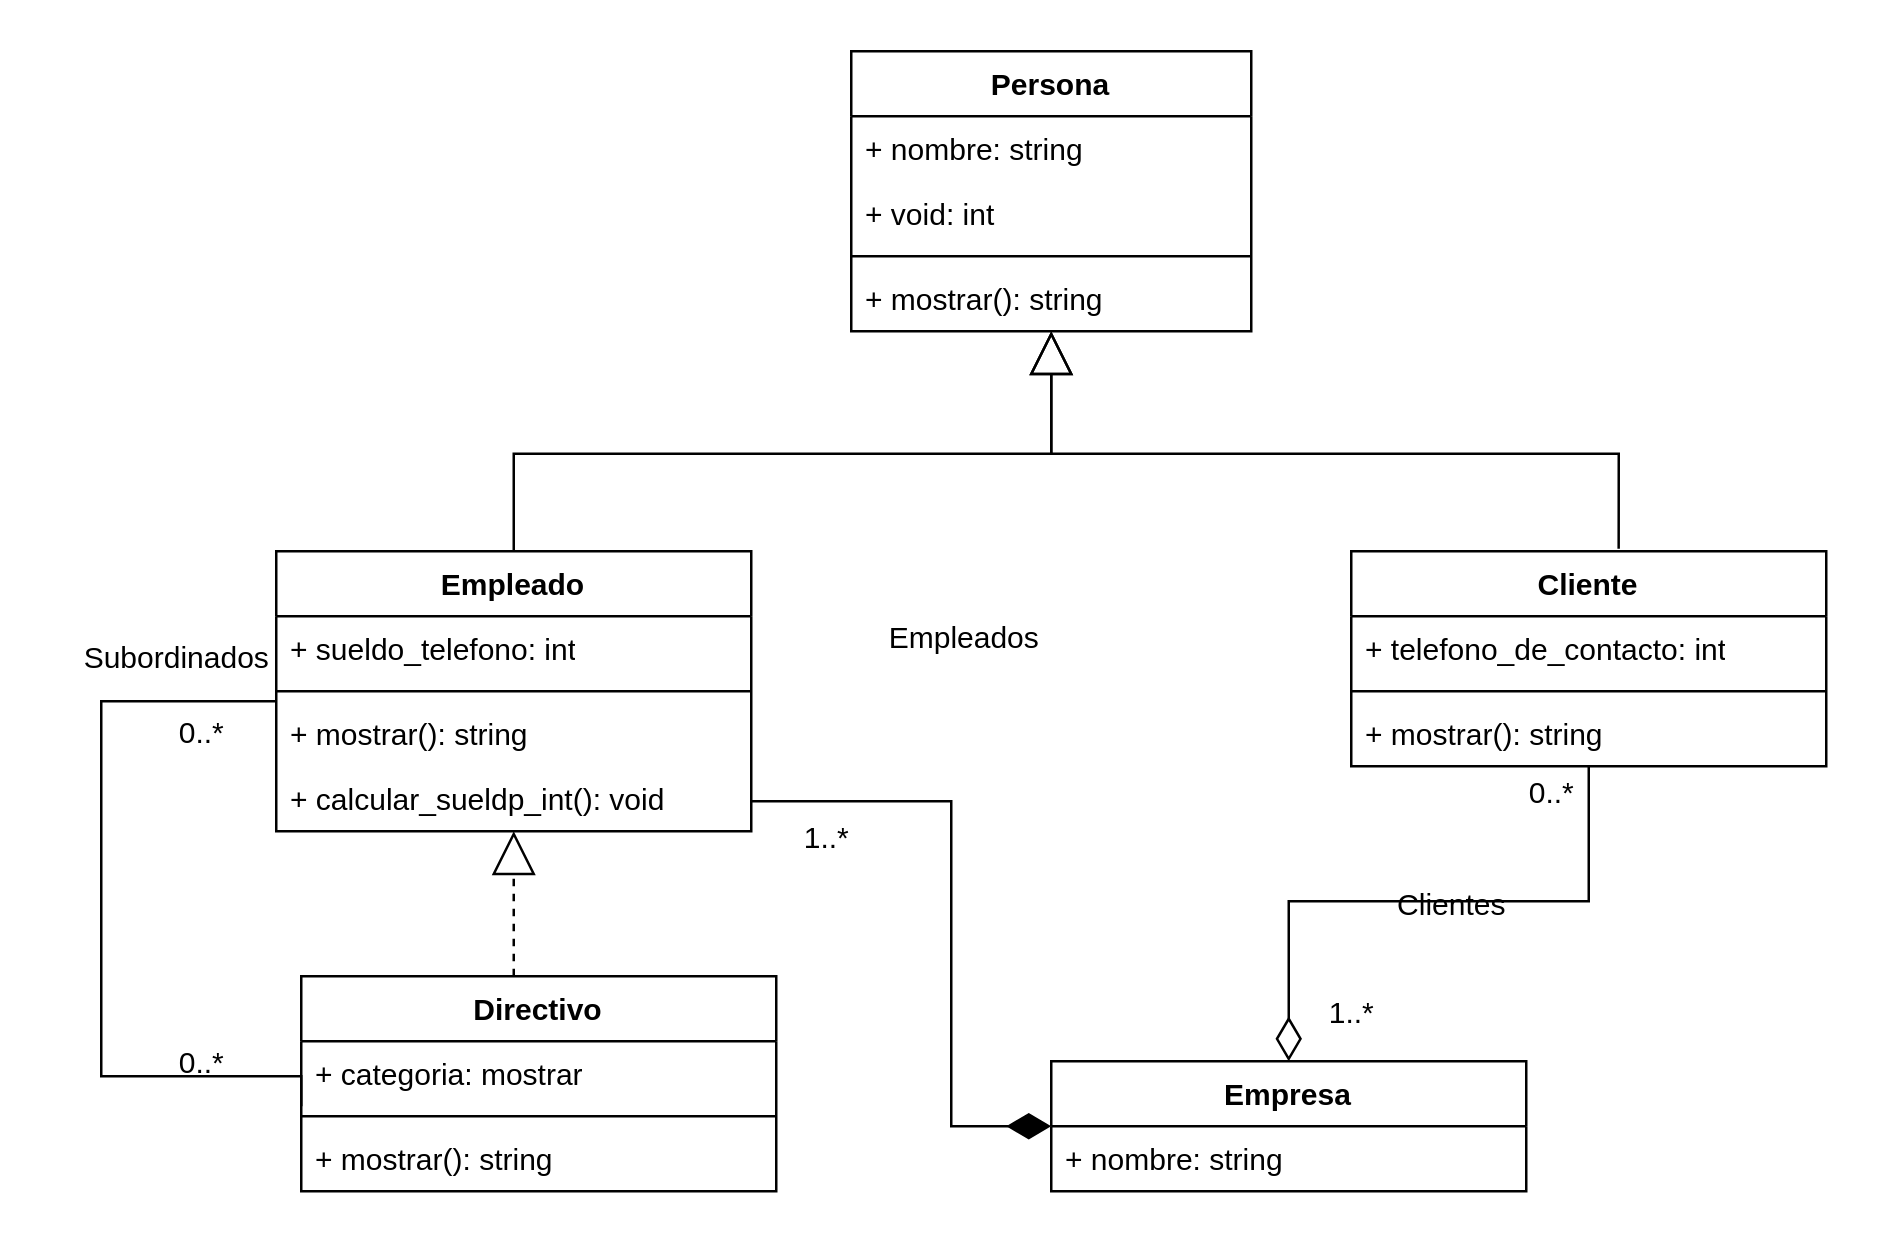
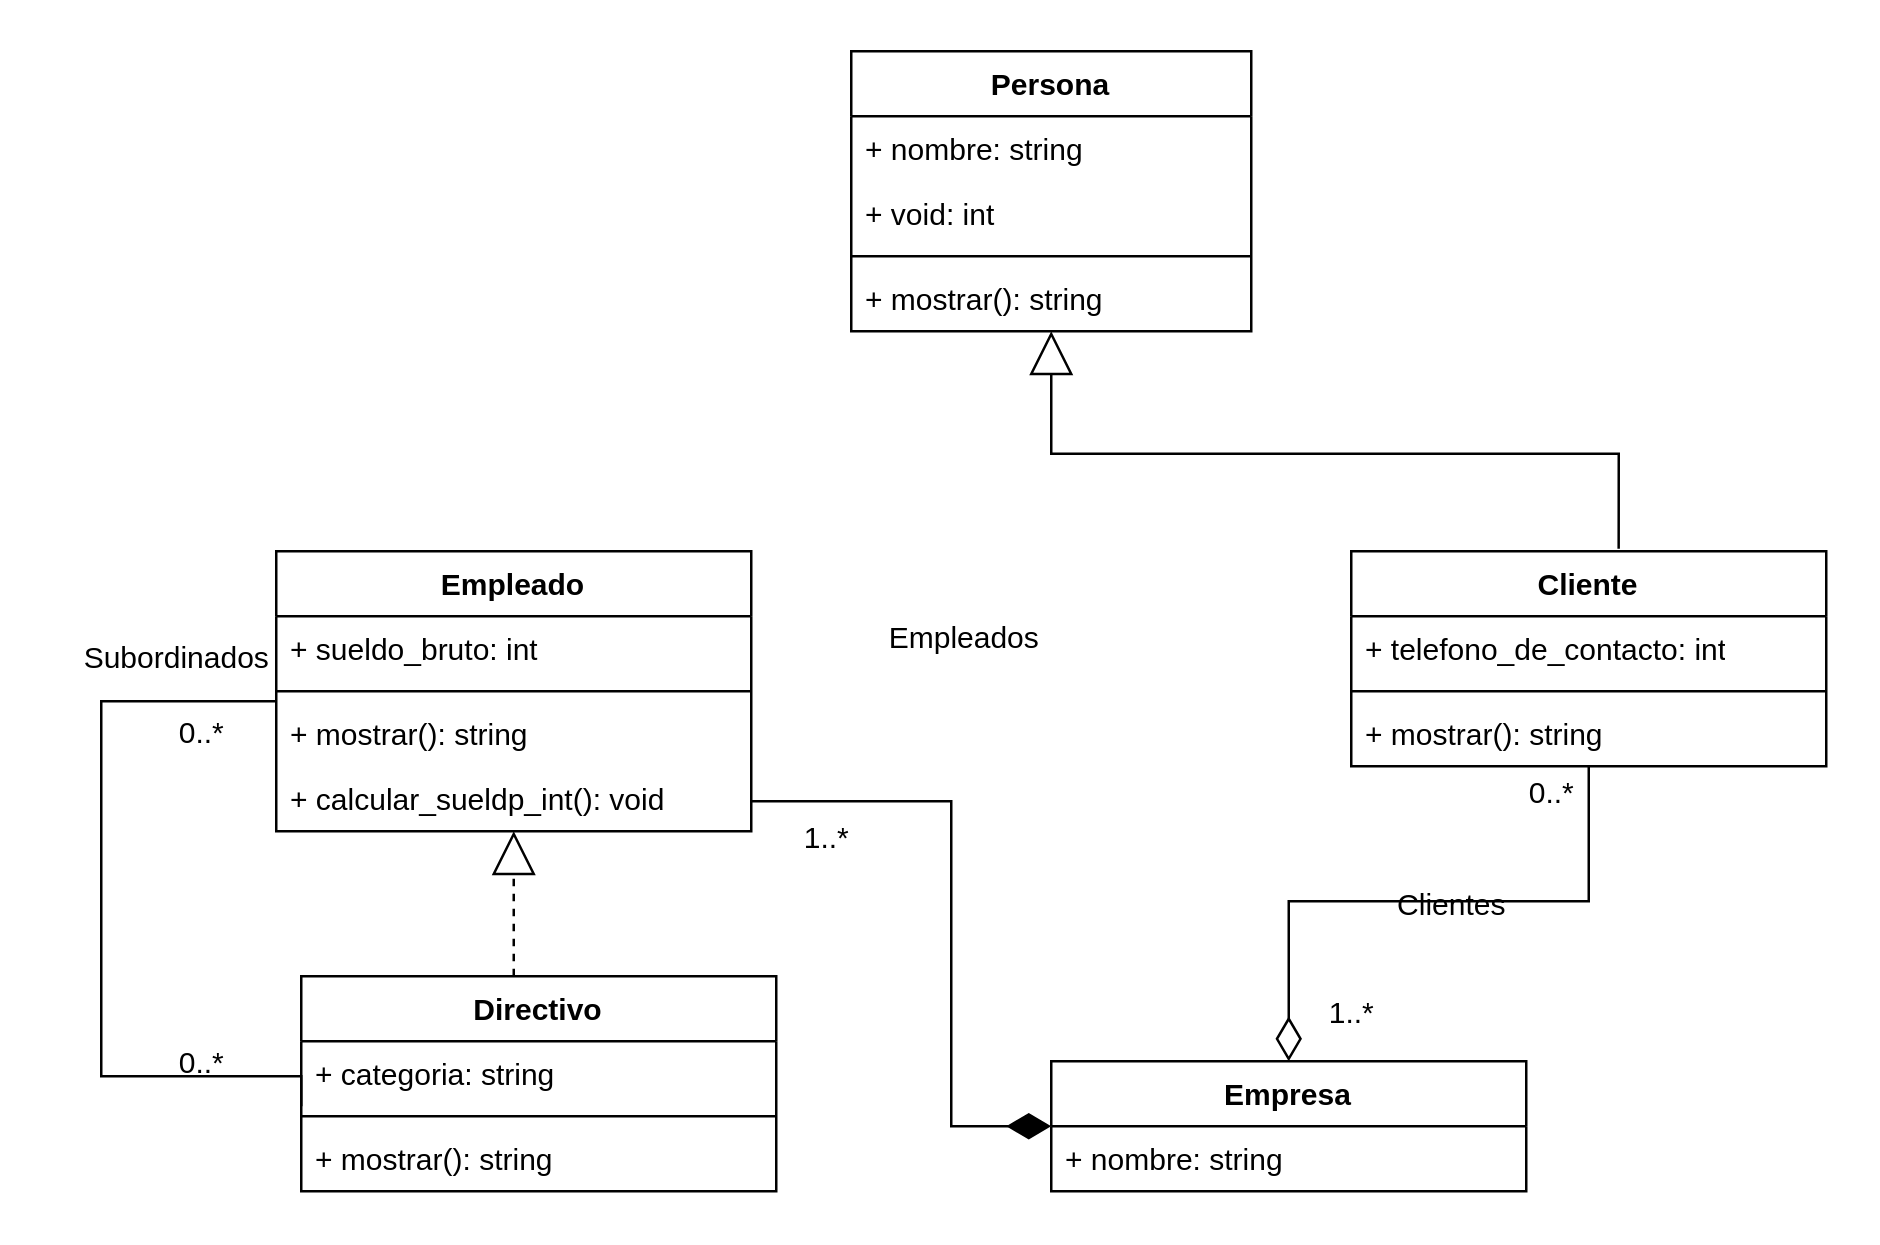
edge "Empleado" -> "Persona": removed
node "+ sueldo_telefono: int": label "+ sueldo_telefono: int" -> "+ sueldo_bruto: int"
node "+ categoria: mostrar": label "+ categoria: mostrar" -> "+ categoria: string"
